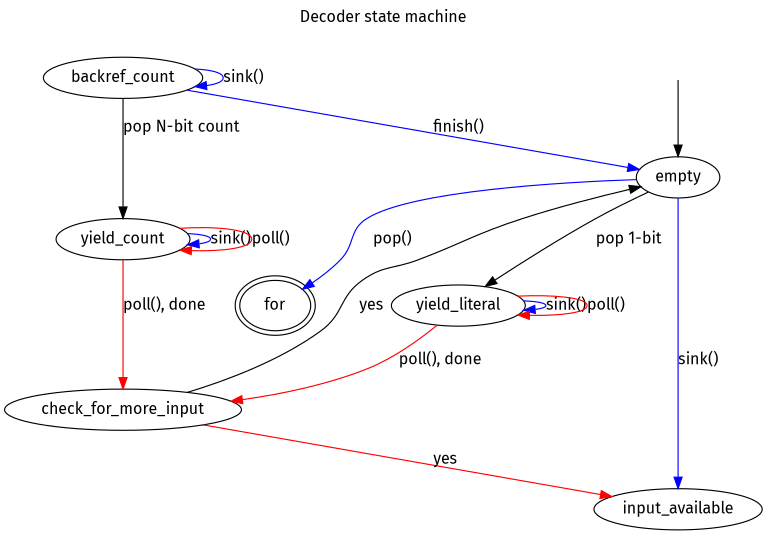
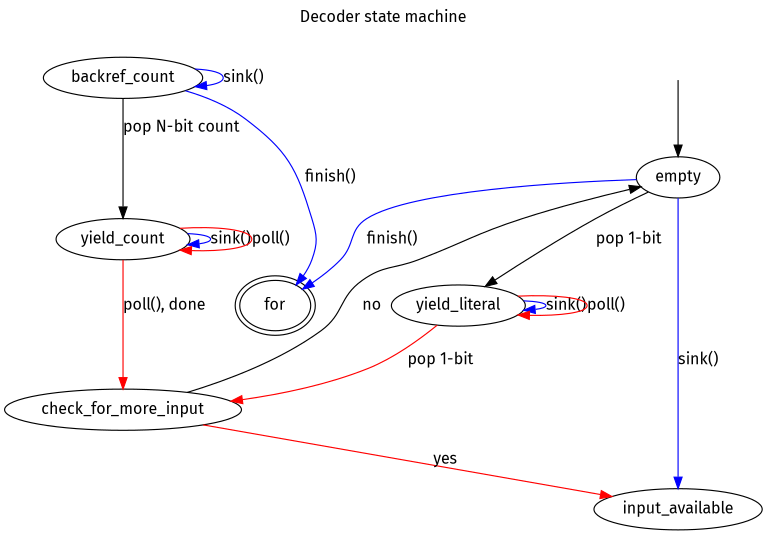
edge "backref_count" -> "empty": now "backref_count" -> "for"
edge "empty" -> "for": label "pop()" -> "finish()"
edge "check_for_more_input" -> "empty": label "yes" -> "no"
edge "yield_literal" -> "check_for_more_input": label "poll(), done" -> "pop 1-bit"
